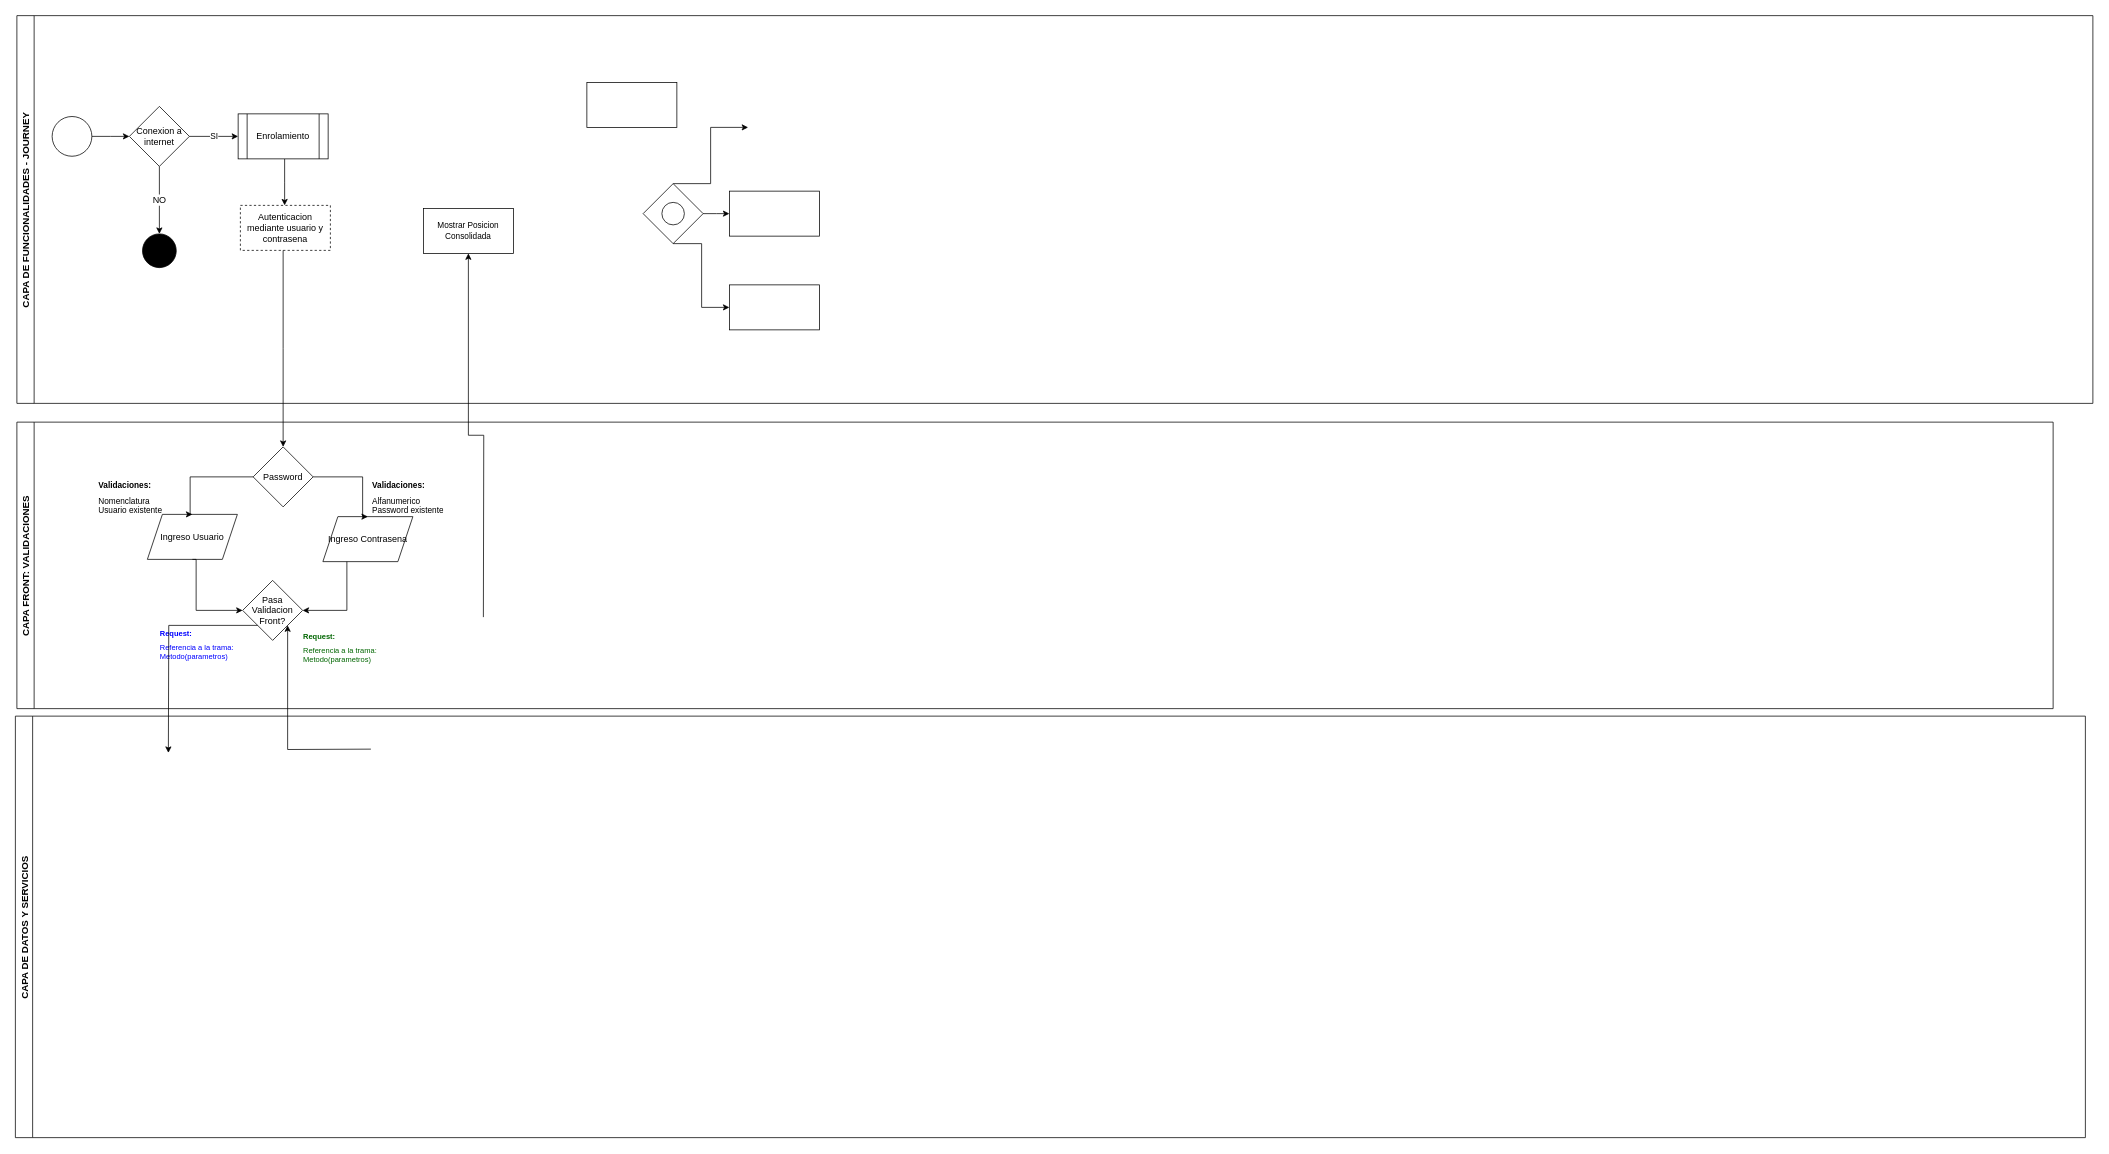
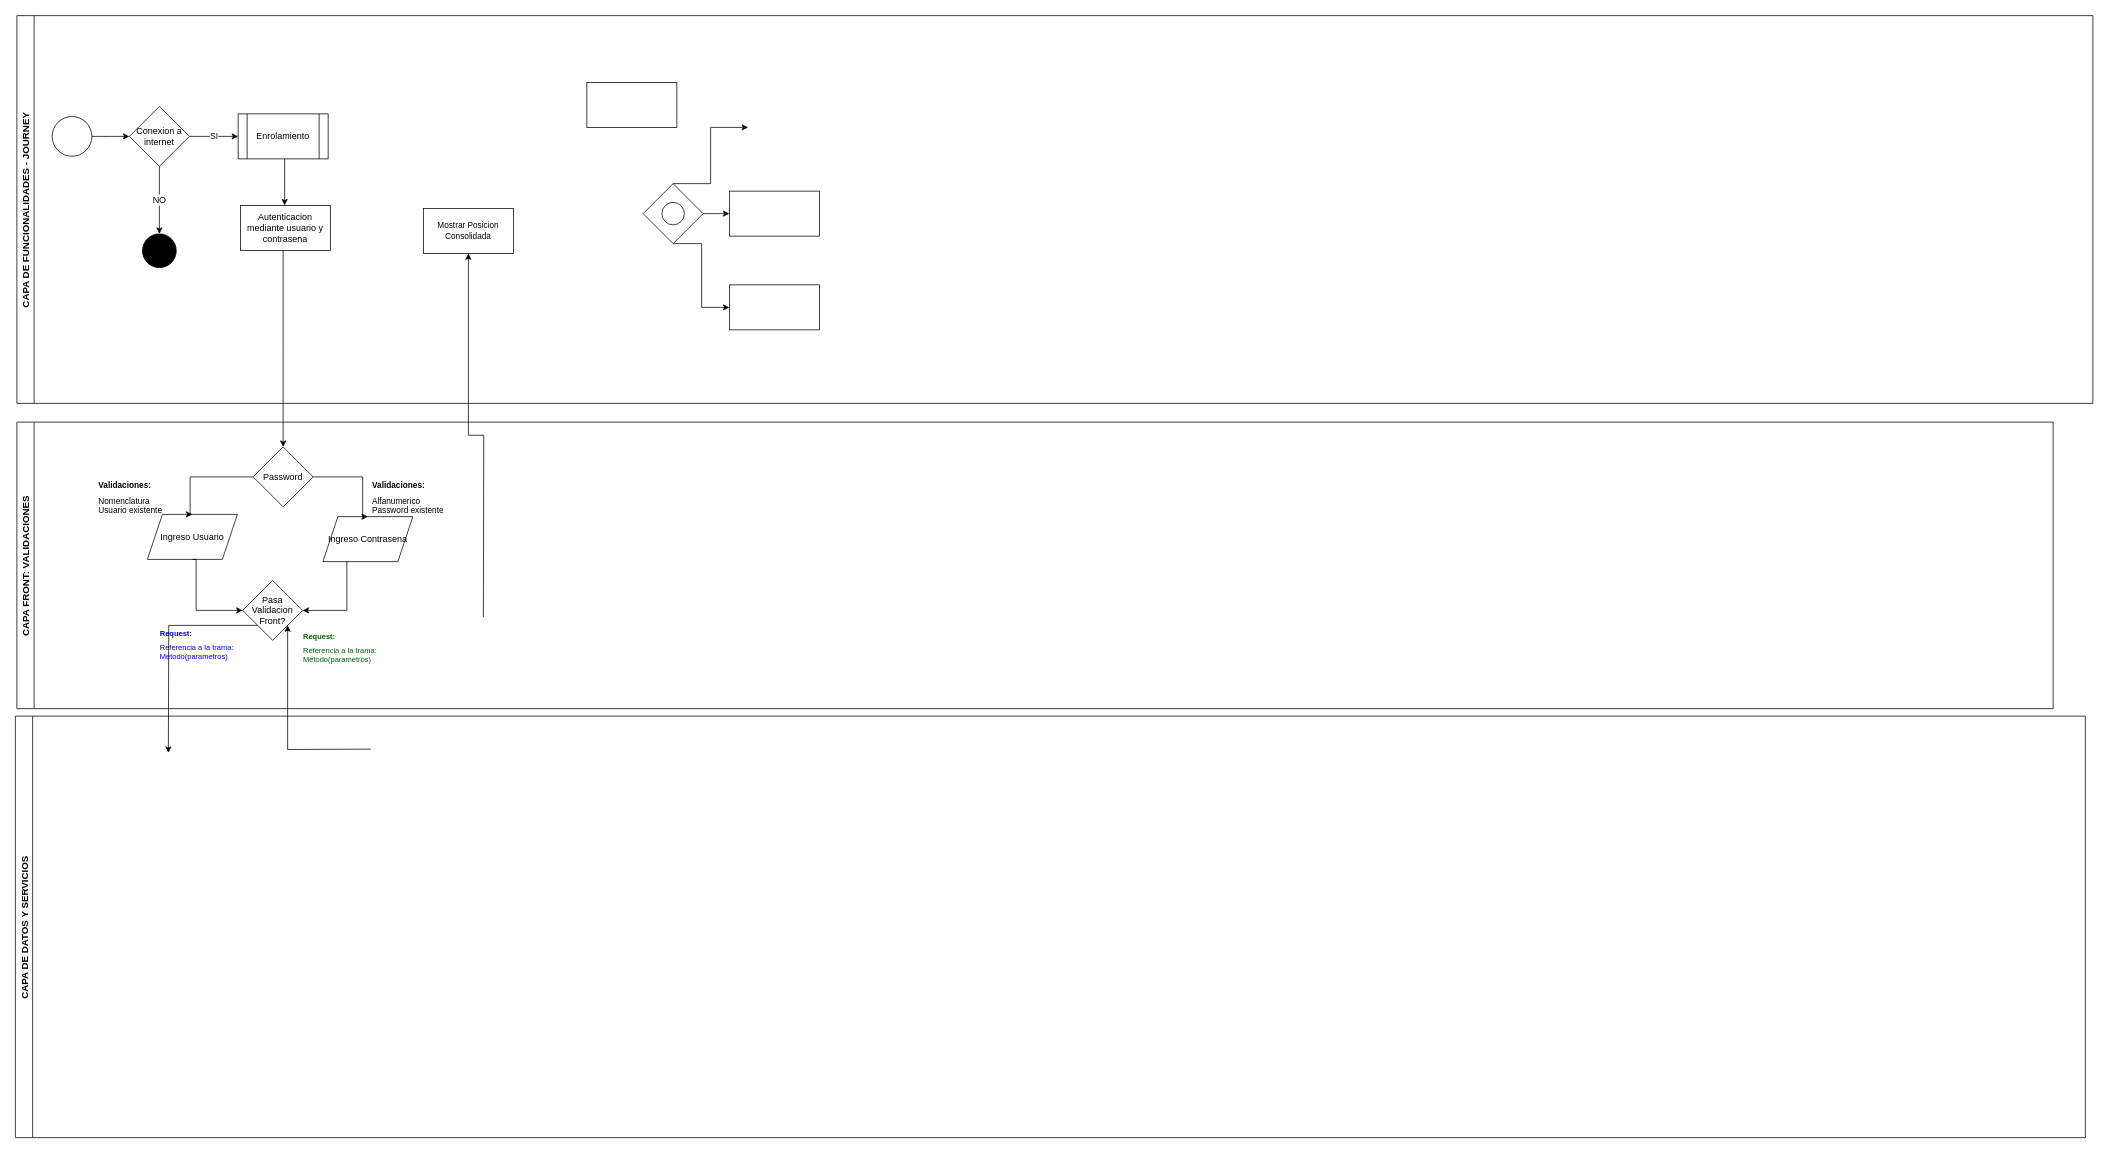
node "Autenticacion mediante usuario y contrasena": style dashed -> solid
